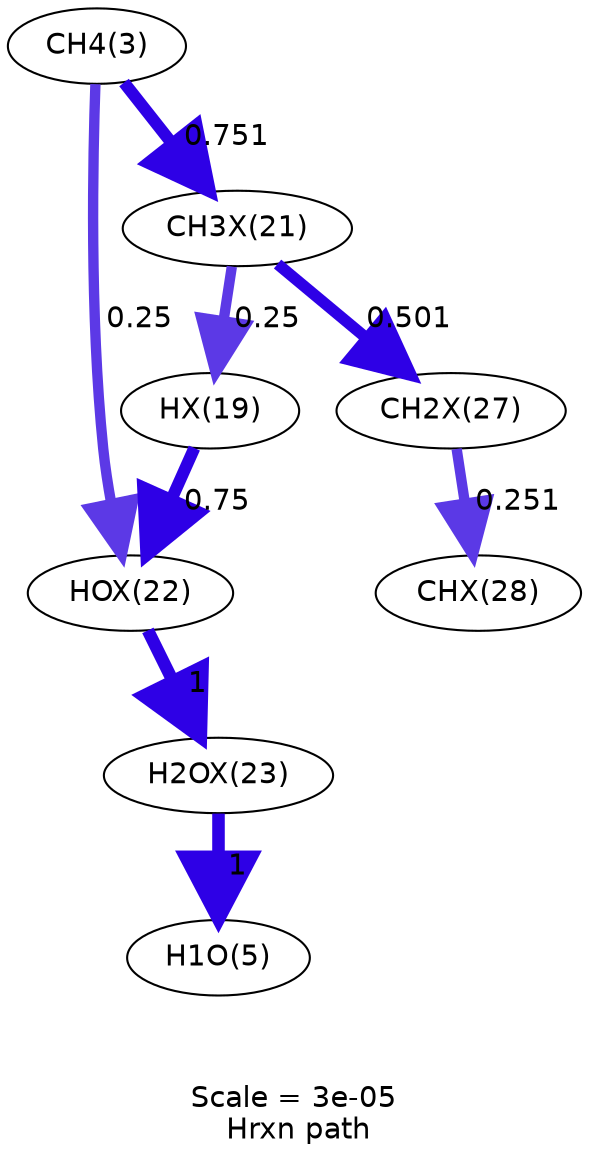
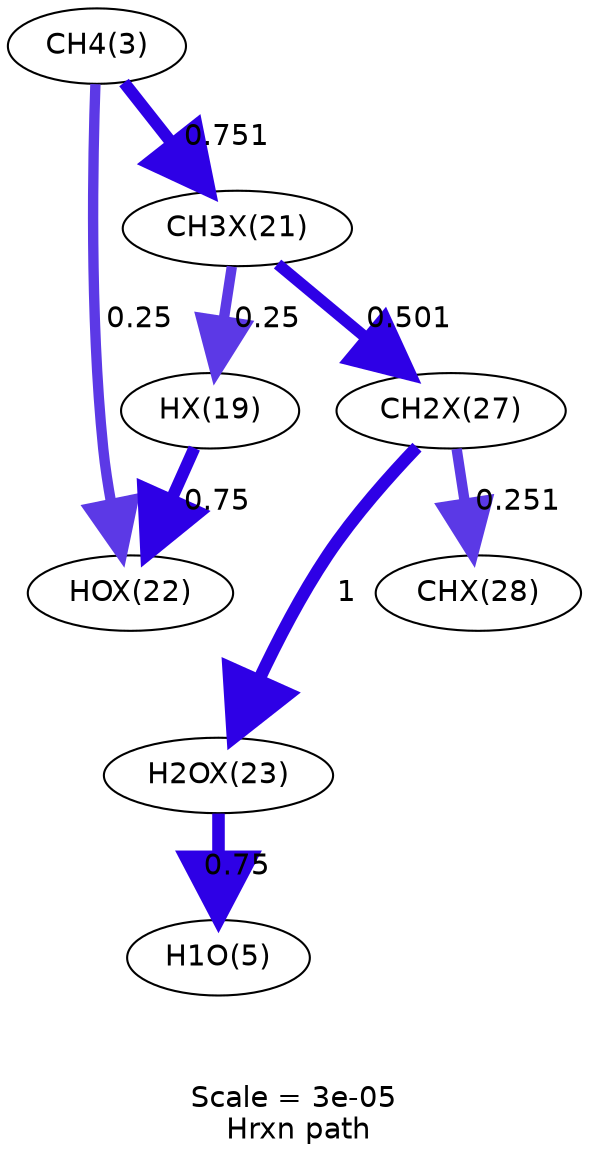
edge "HOX(22)" -> "H2OX(23)": now "CH2X(27)" -> "H2OX(23)"
edge "H2OX(23)" -> "H1O(5)": label " 1" -> " 0.75"
